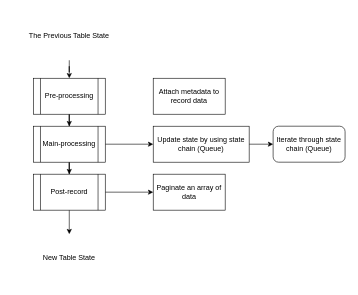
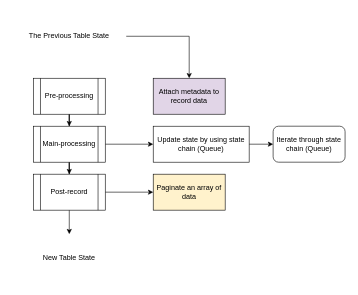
edge "The Previous Table State" -> "Pre-processing": now "The Previous Table State" -> "Attach metadata to record data"
node "Attach metadata to record data": fillcolor #ffffff -> #e1d5e7
node "Paginate an array of data": fillcolor #ffffff -> #fff2cc
